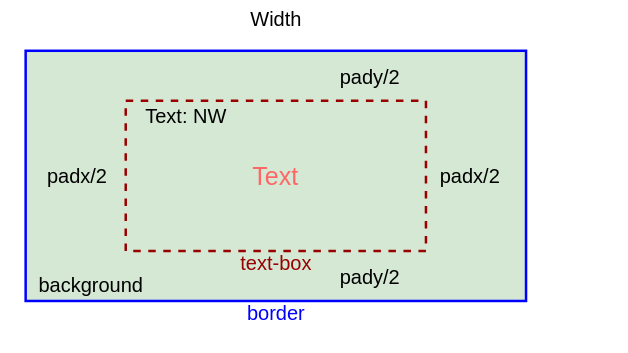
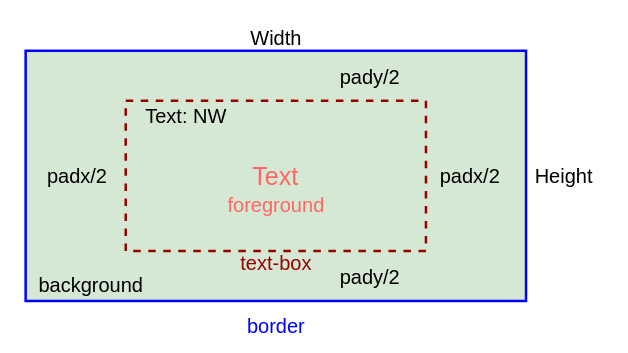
node "Width": moved (276, 19) -> (276, 38)
node "Height": added
node "foreground": added
node "border": moved (276, 313) -> (276, 326)
